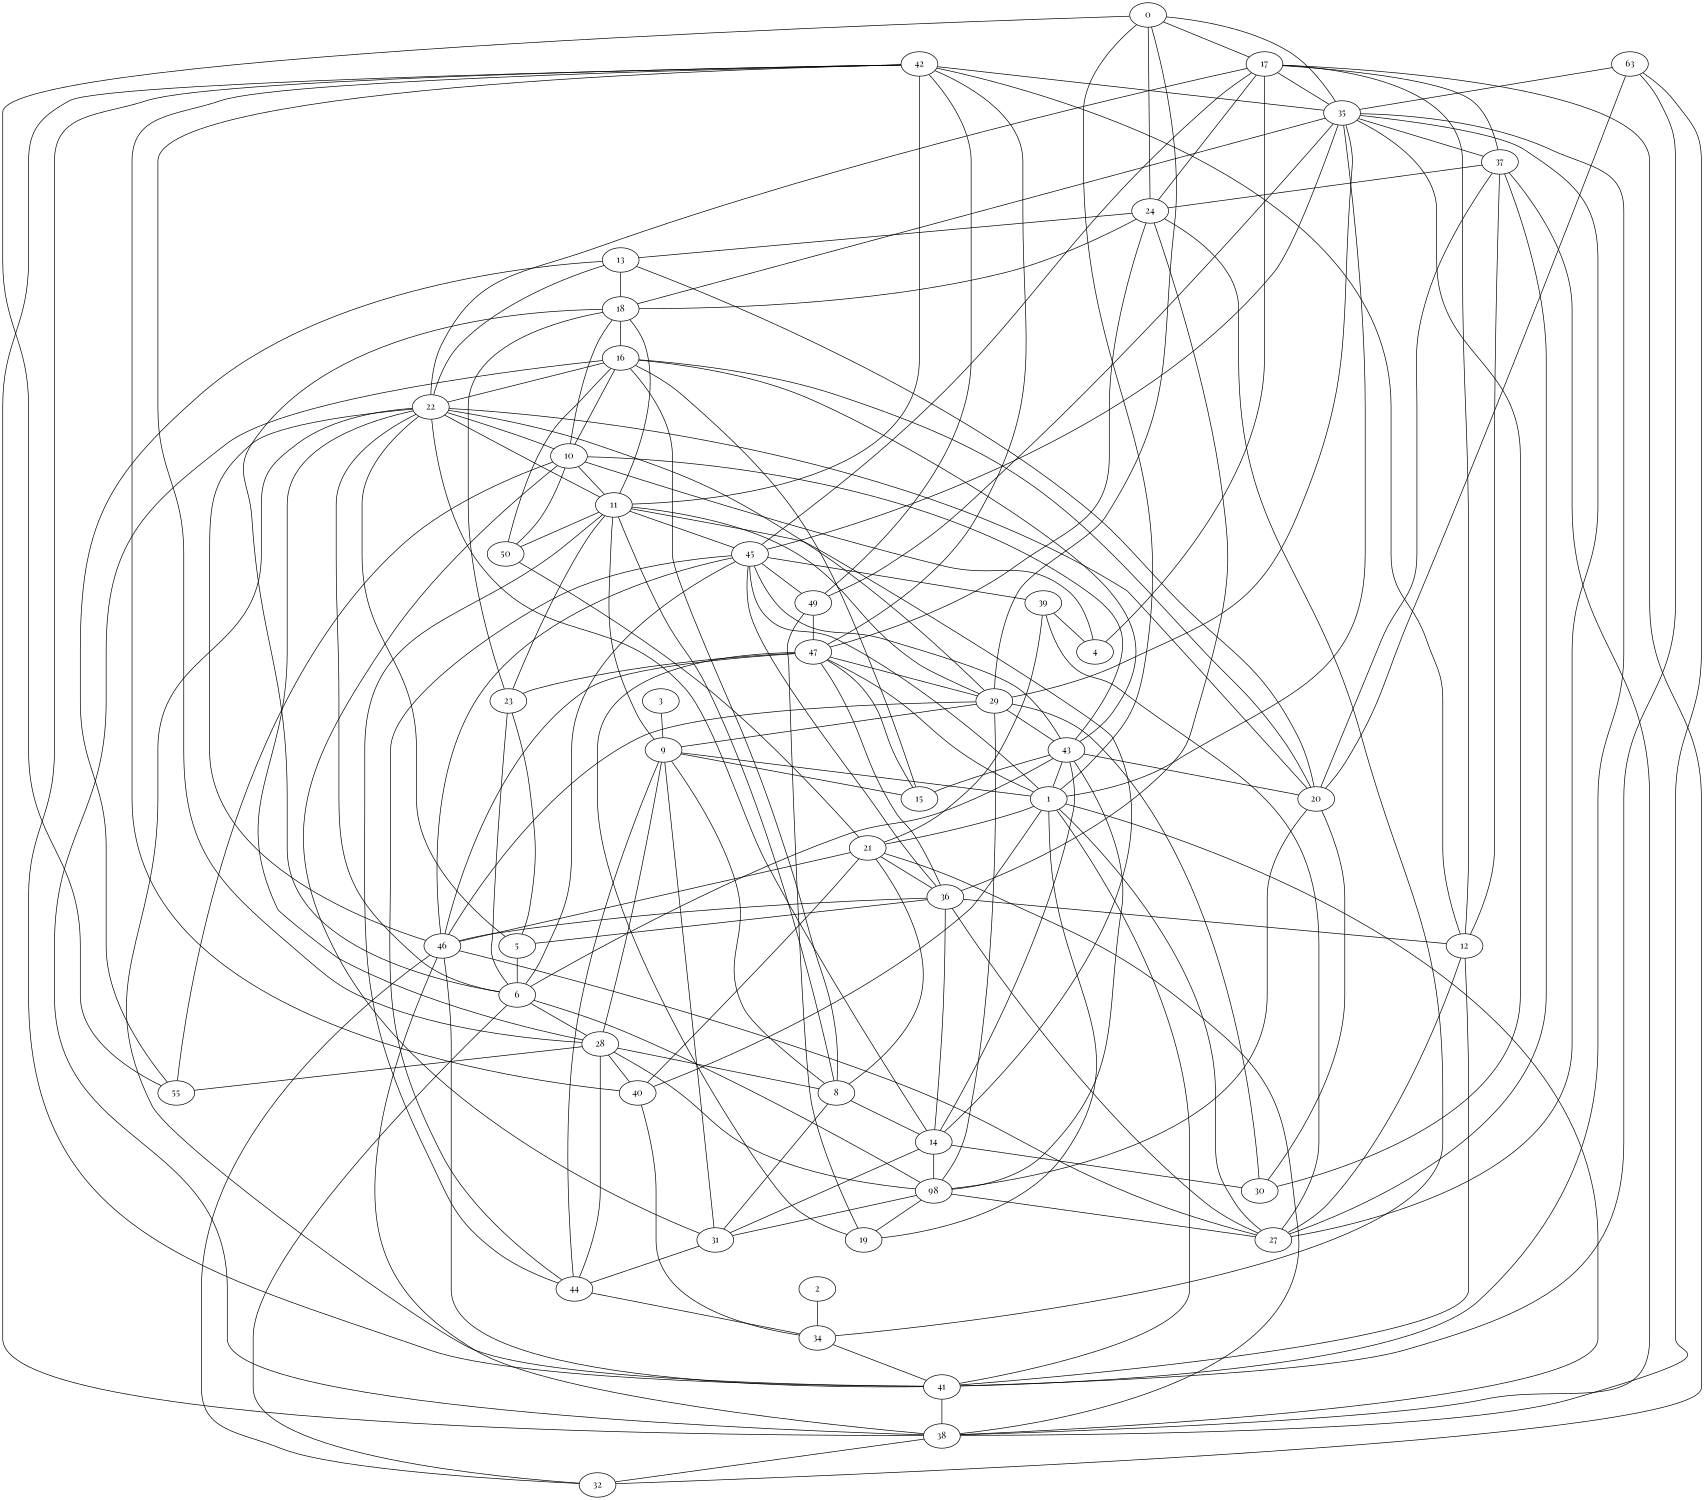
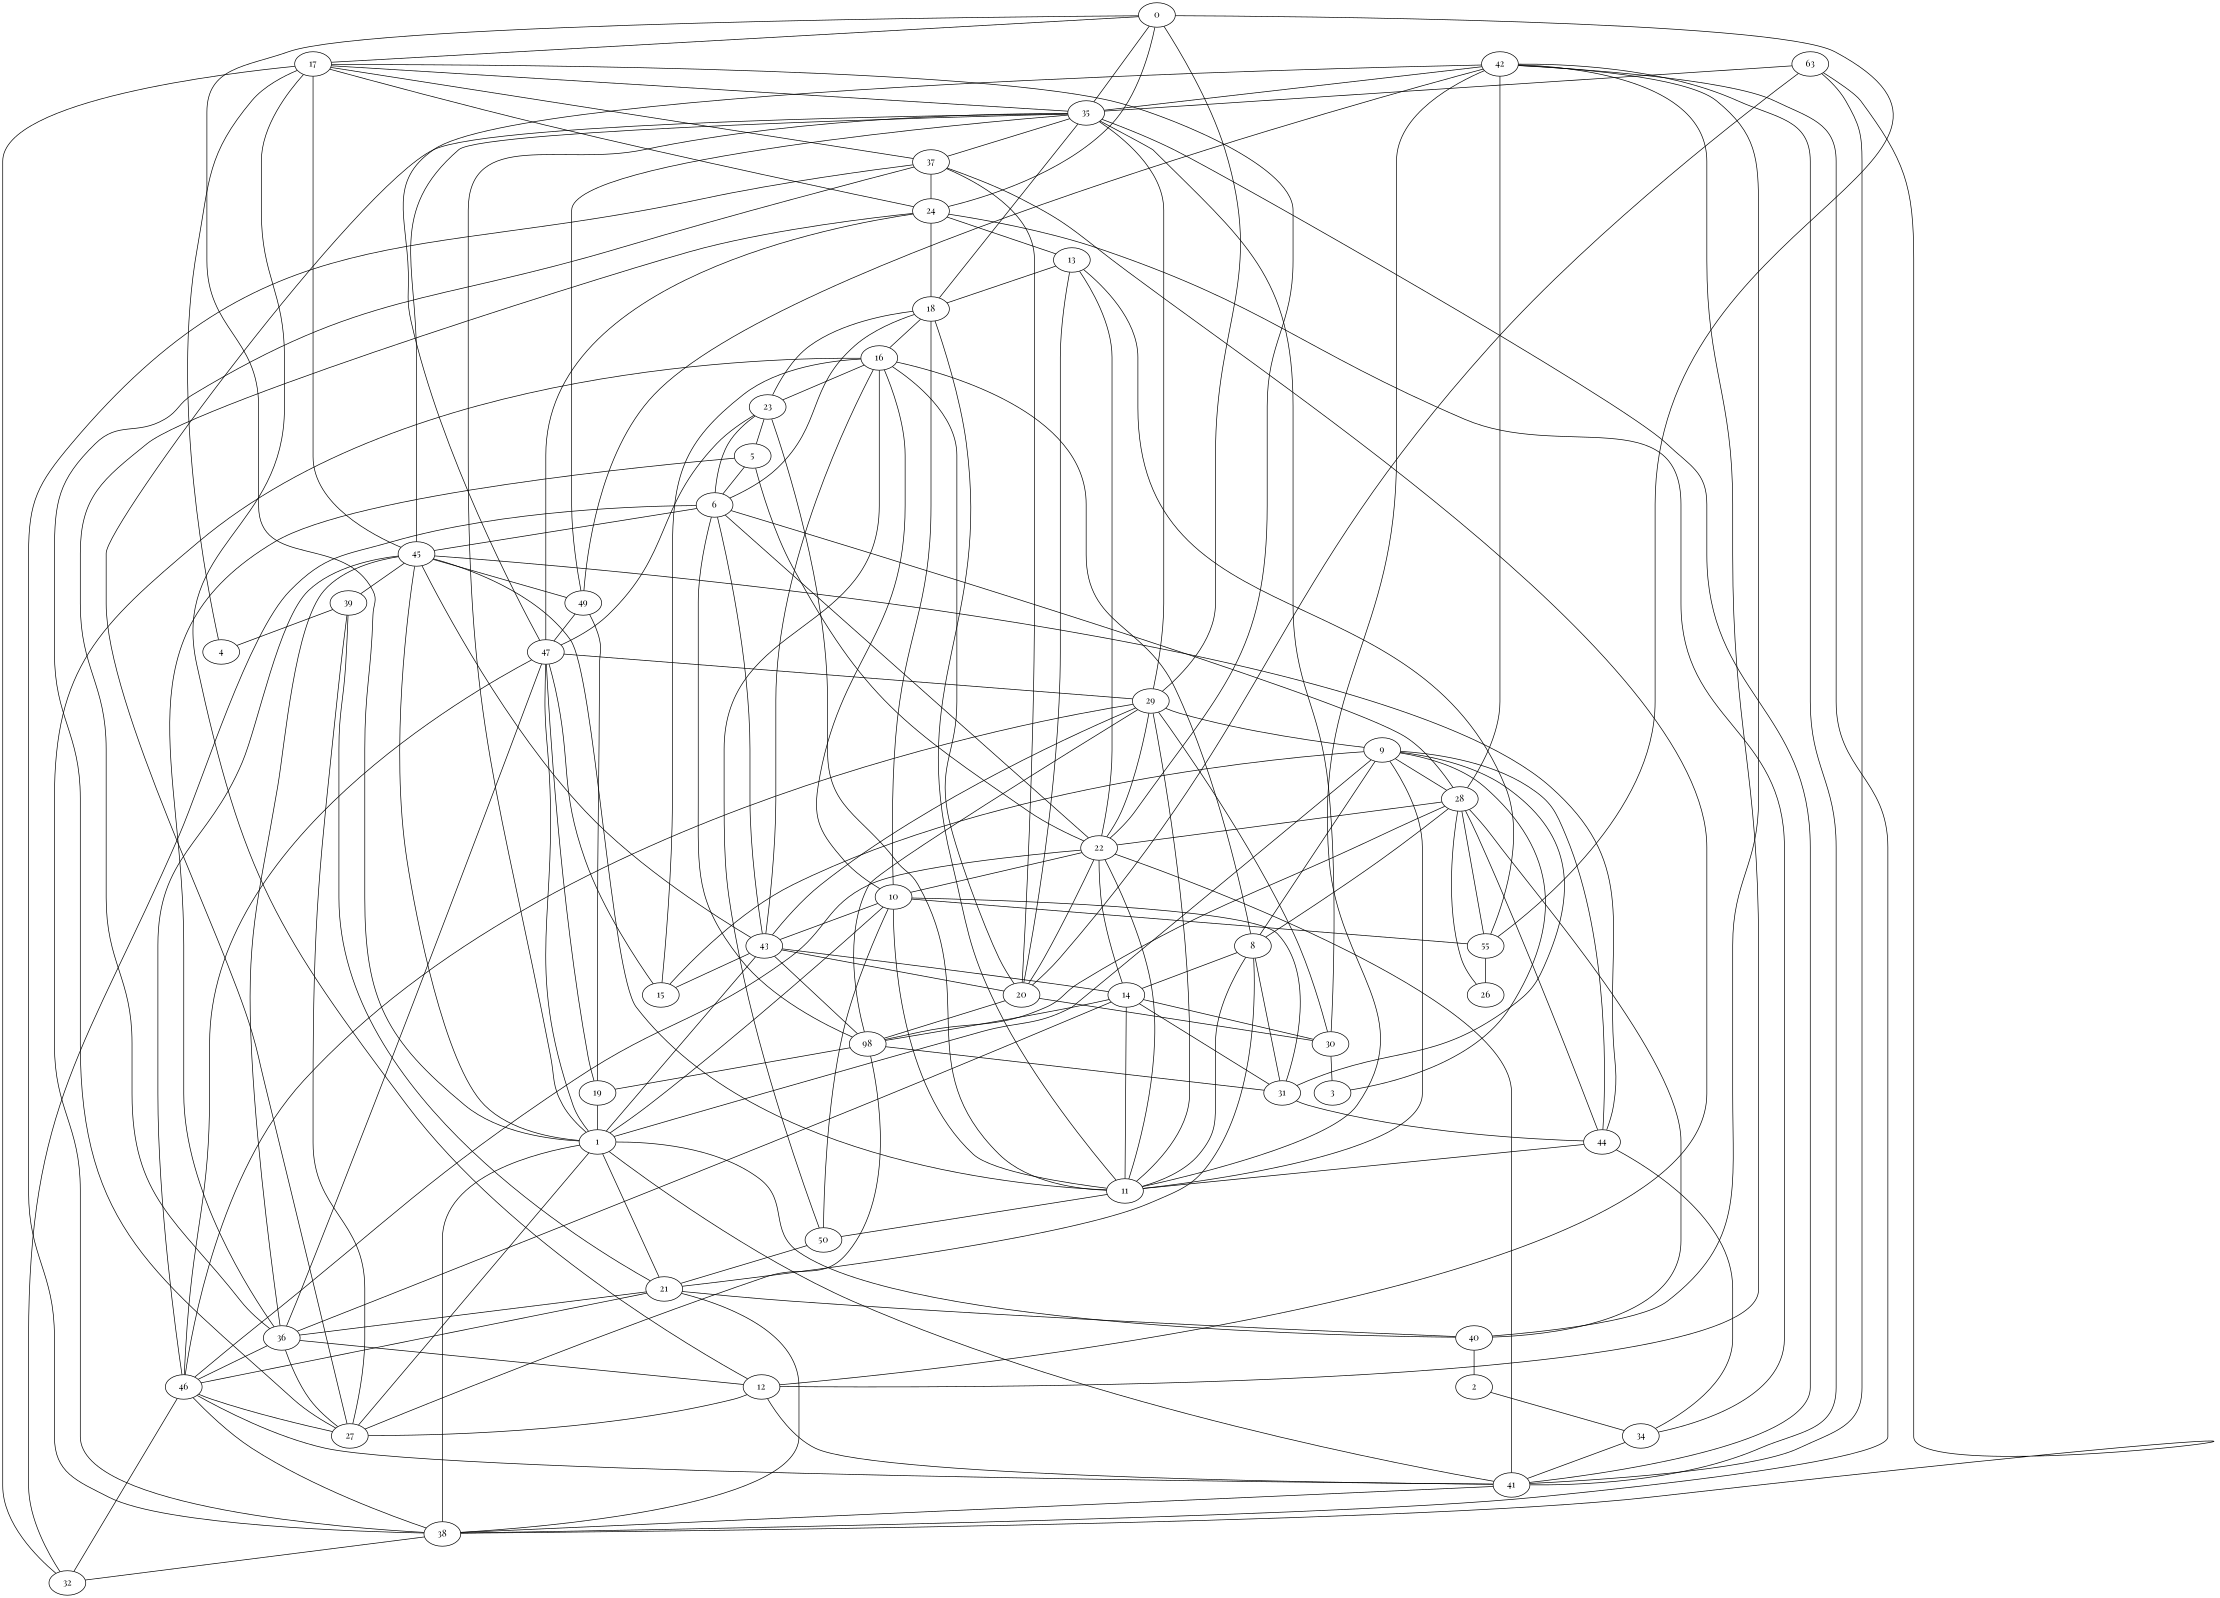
edge "16" -- "22": now "16" -- "23"
edge "10" -- "4": now "10" -- "1"
node "26": added
edge "30" -- "3": added
edge "40" -- "34": now "40" -- "2"
